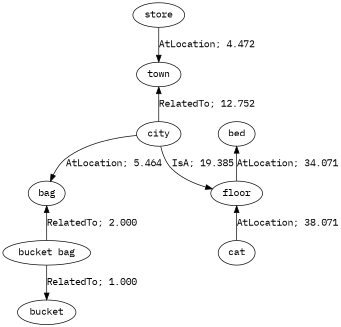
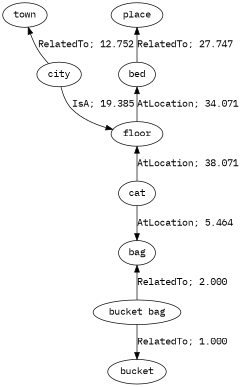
node "place": added
node "store": removed
edge "city" -> "bag": now "cat" -> "bag"
